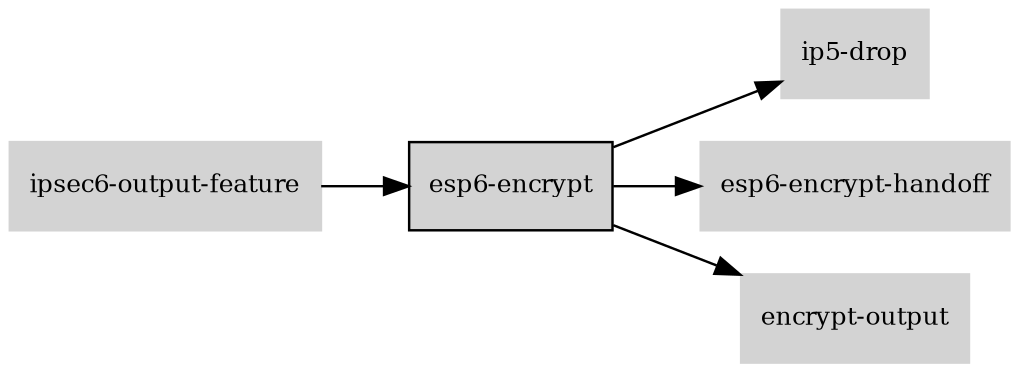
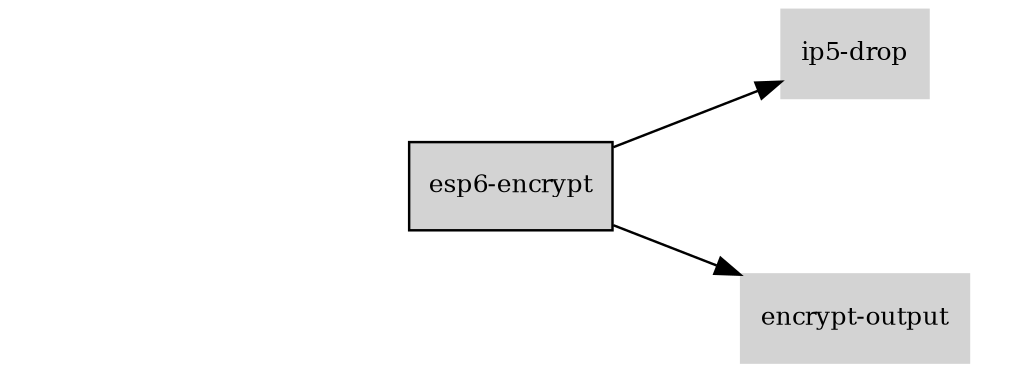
node "ipsec6-output-feature": removed
node "esp6-encrypt-handoff": removed
